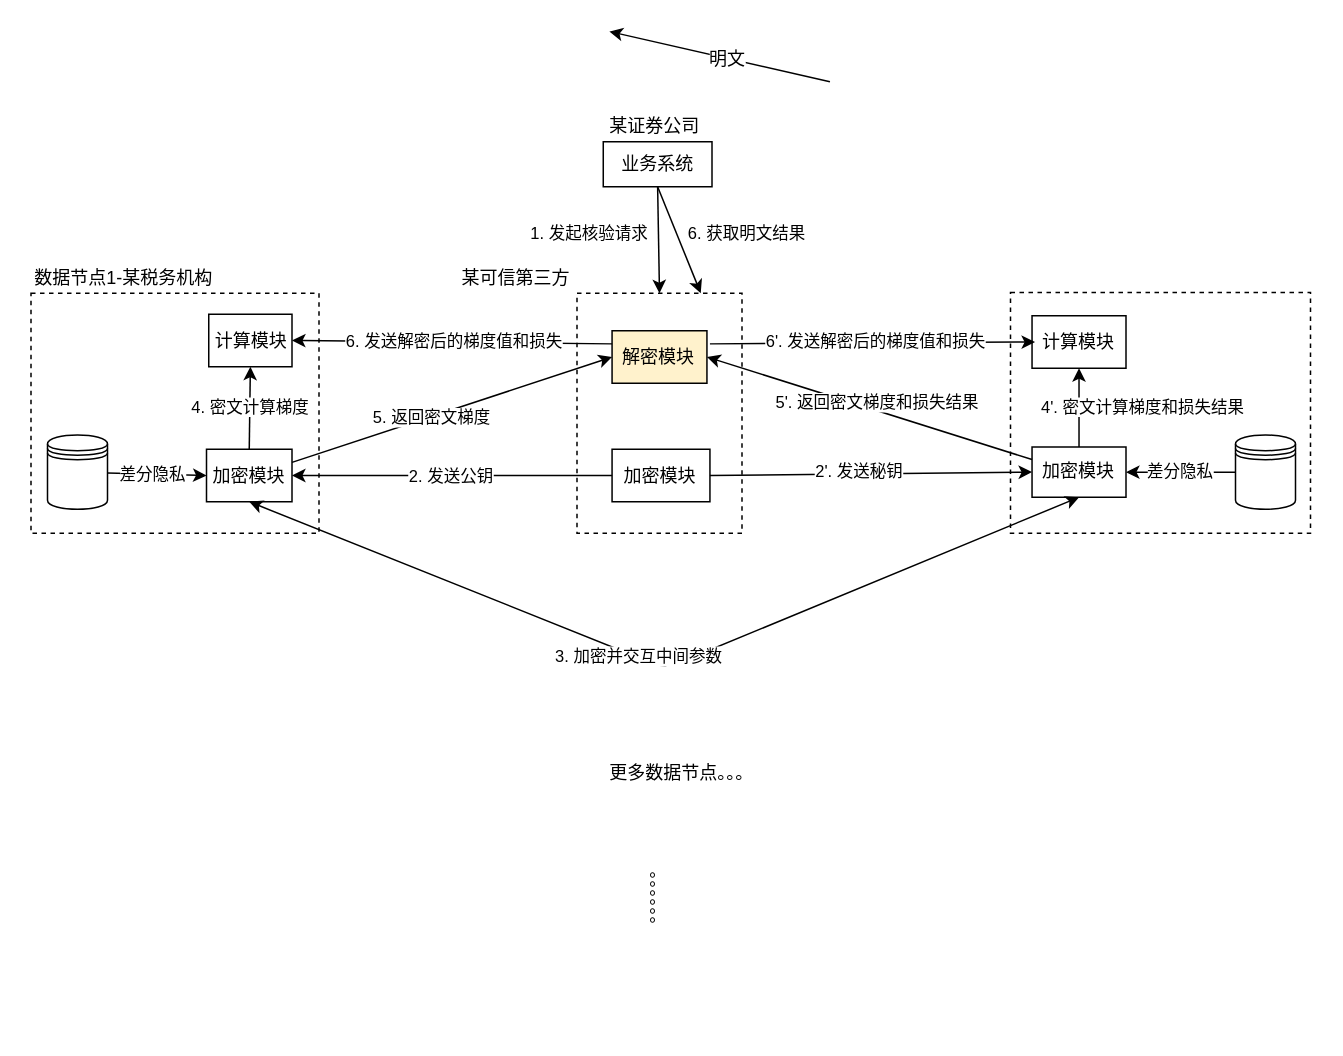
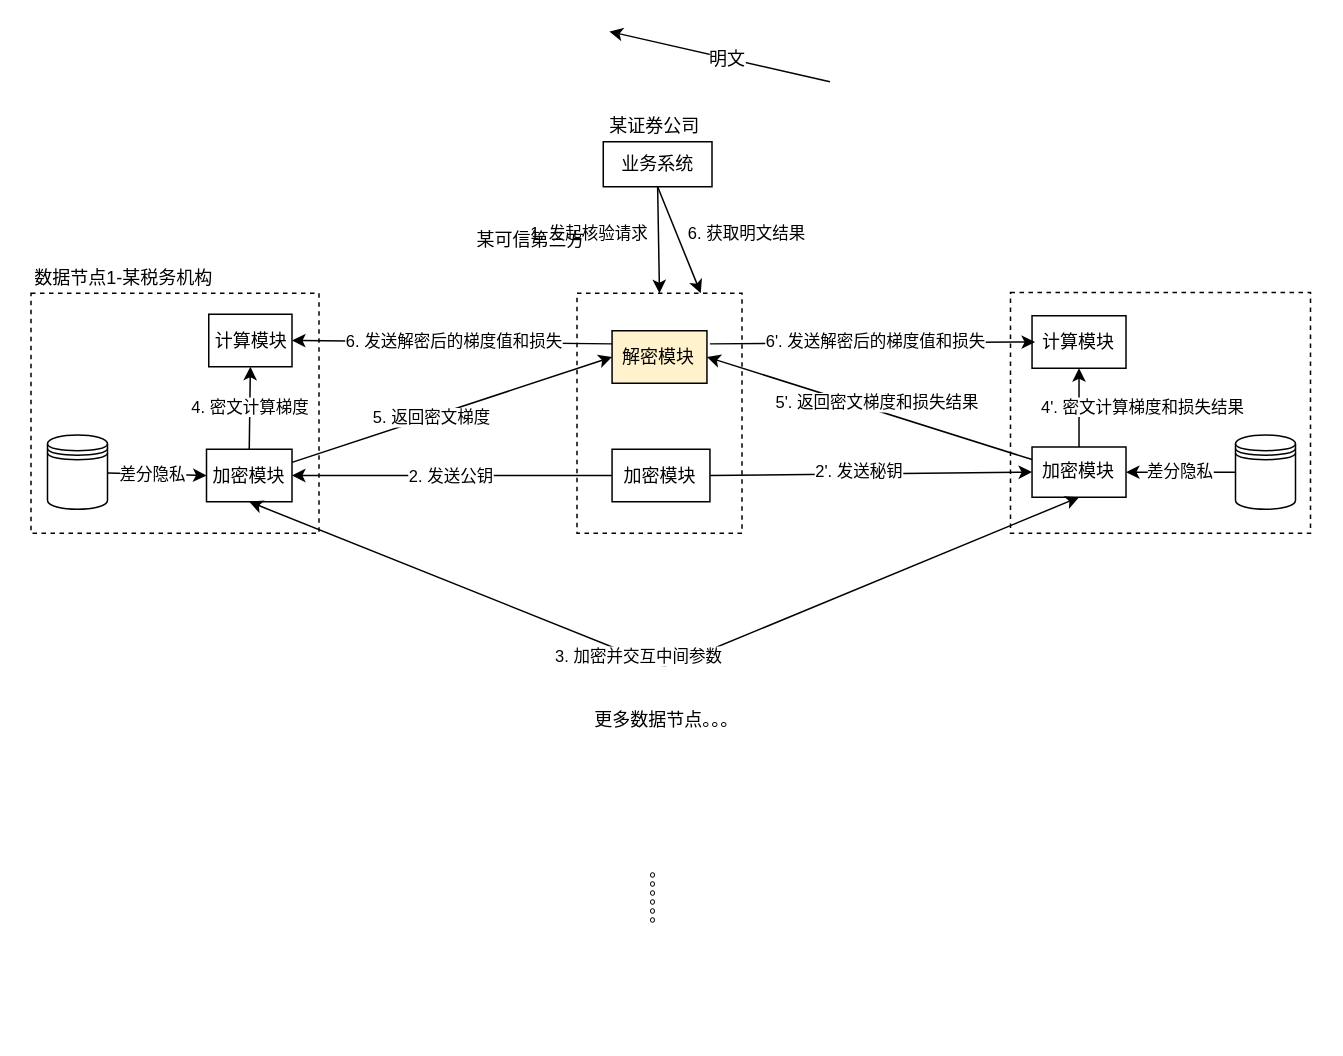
node "某可信第三方": moved (516, 278) -> (531, 241)
node "更多数据节点。。。": moved (682, 773) -> (667, 721)
